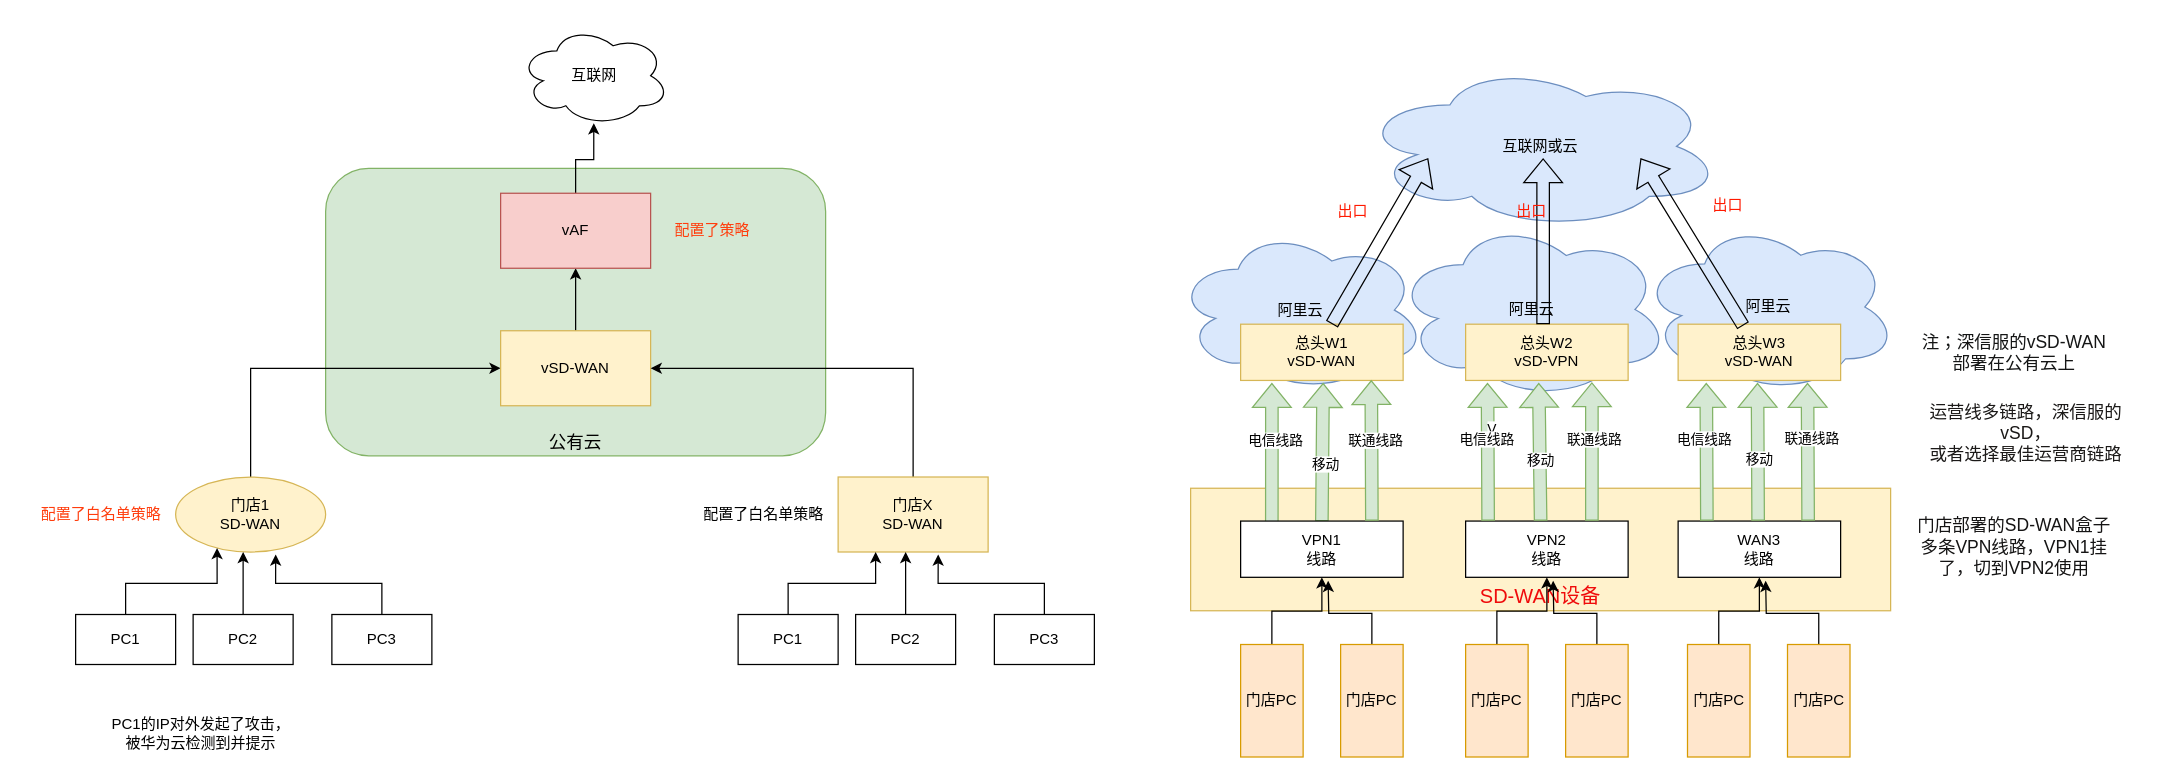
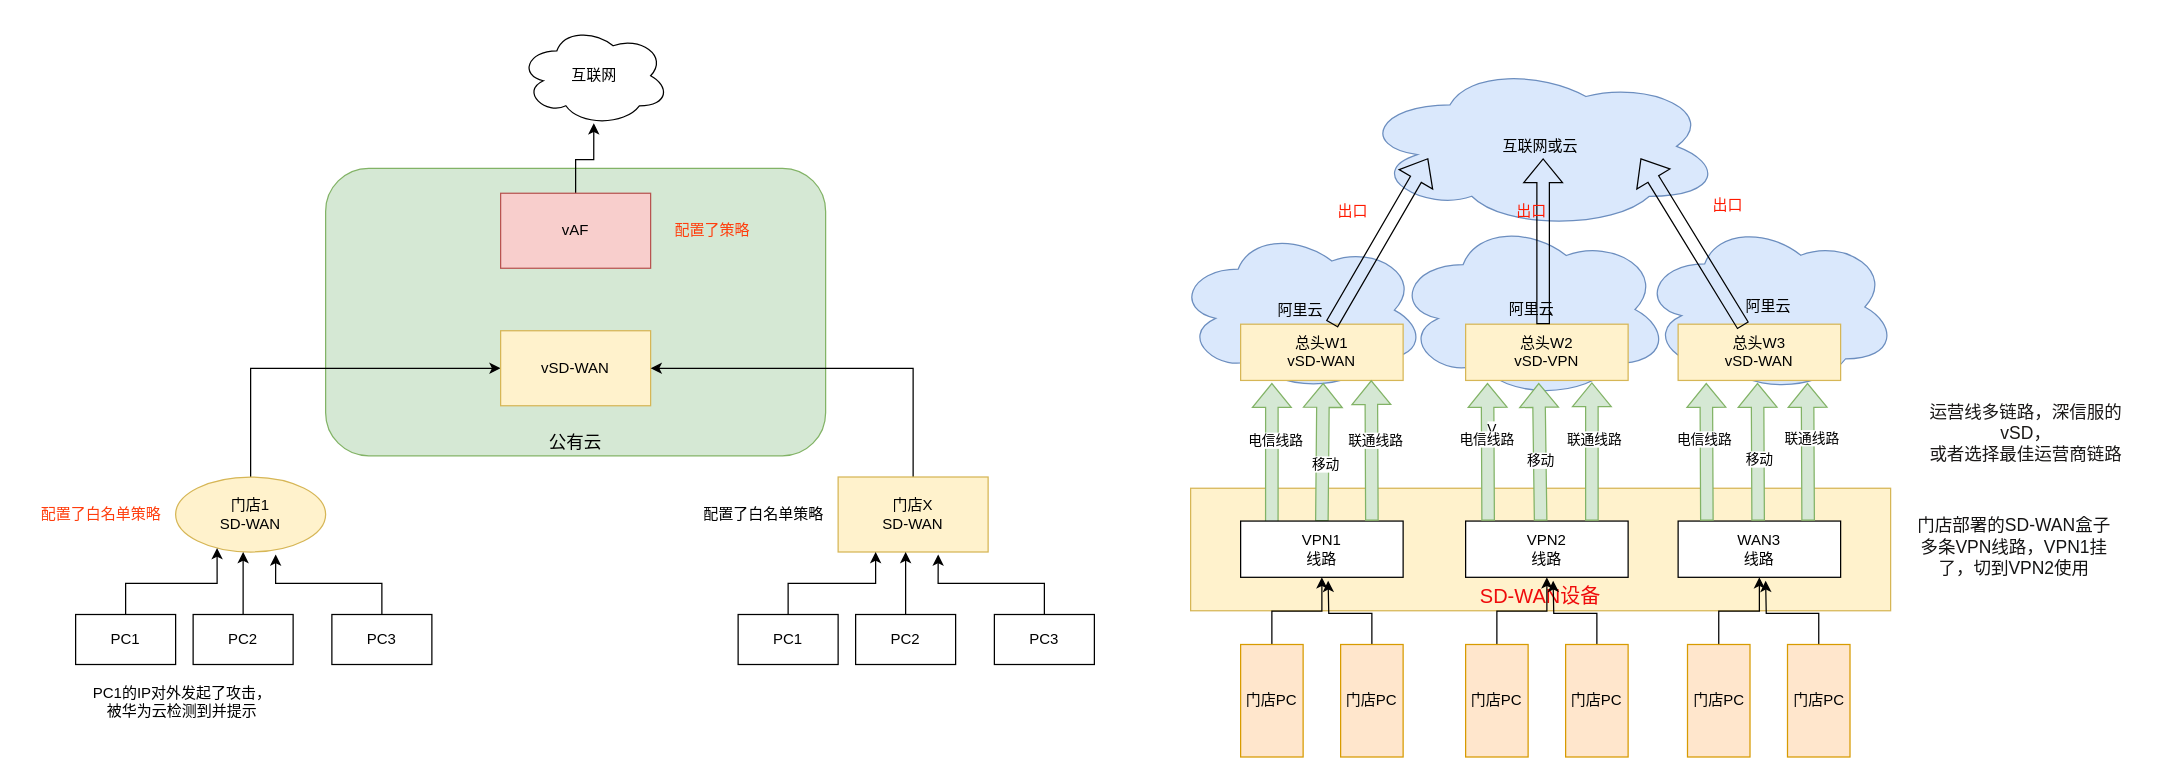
edge "vSD-WAN" -> "vAF": removed
node "注；深信服的vSD-WAN部署在公有云上": removed
node "PC1的IP对外发起了攻击， 被华为云检测到并提示": moved (201, 733) -> (182, 702)
